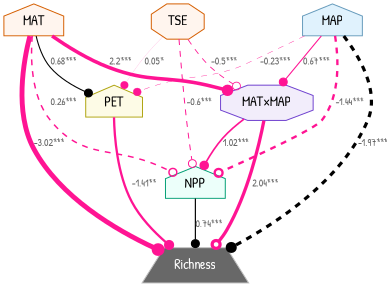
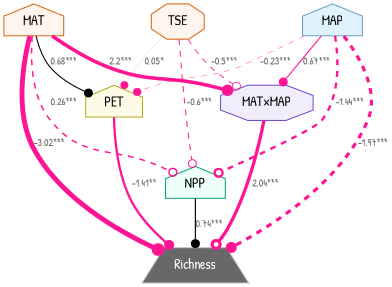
edge "MAT×MAP" -> "NPP": removed, label "1.02***"
edge "MAP" -> "Richness": color black -> deeppink
